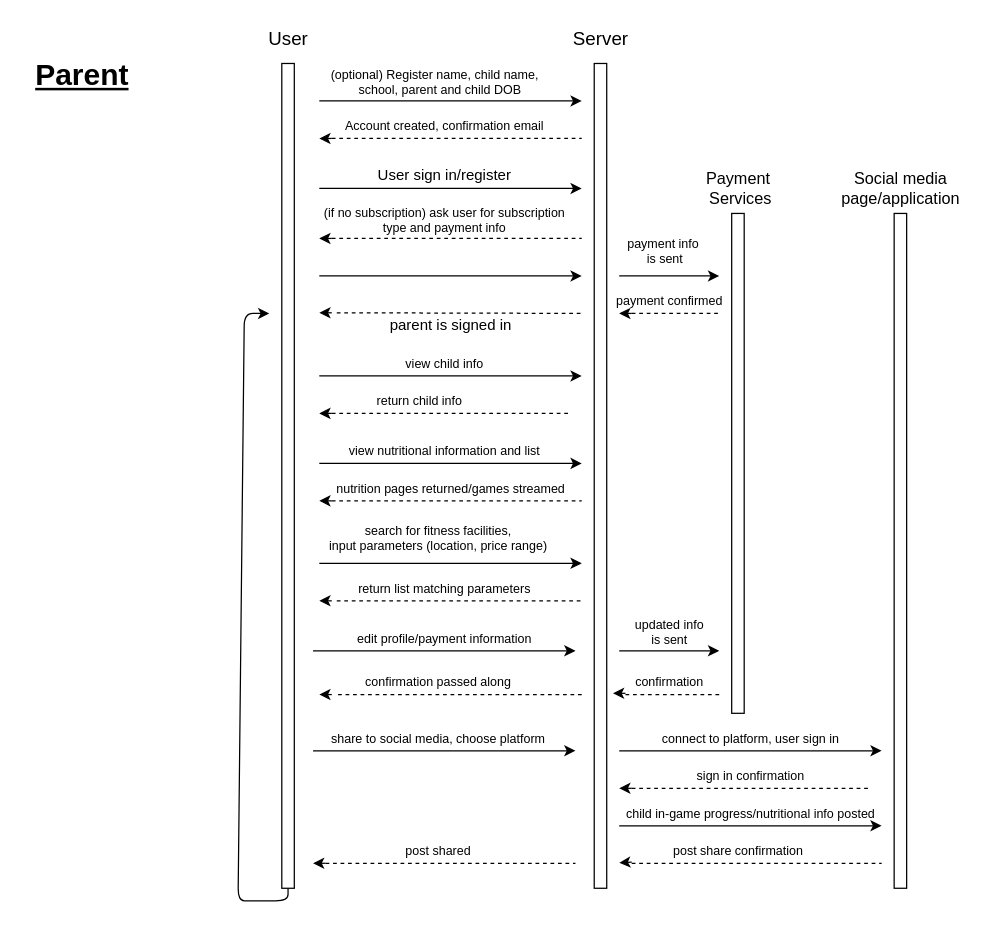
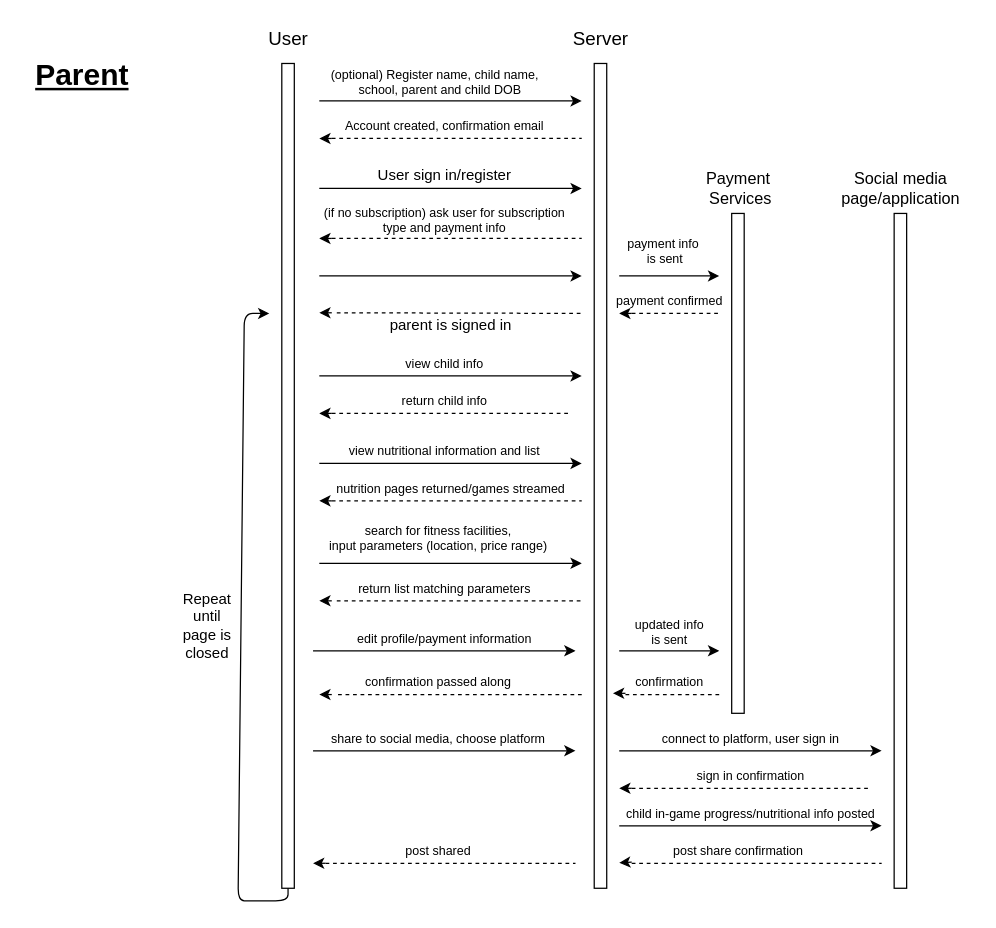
node "return child info": moved (419, 401) -> (444, 401)
node "Repeatuntilpage isclosed": added
